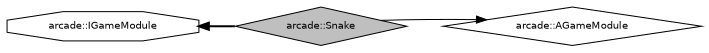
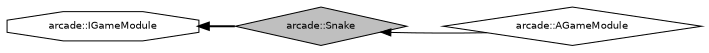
edge "arcade::Snake" -> "arcade::AGameModule": reversed
